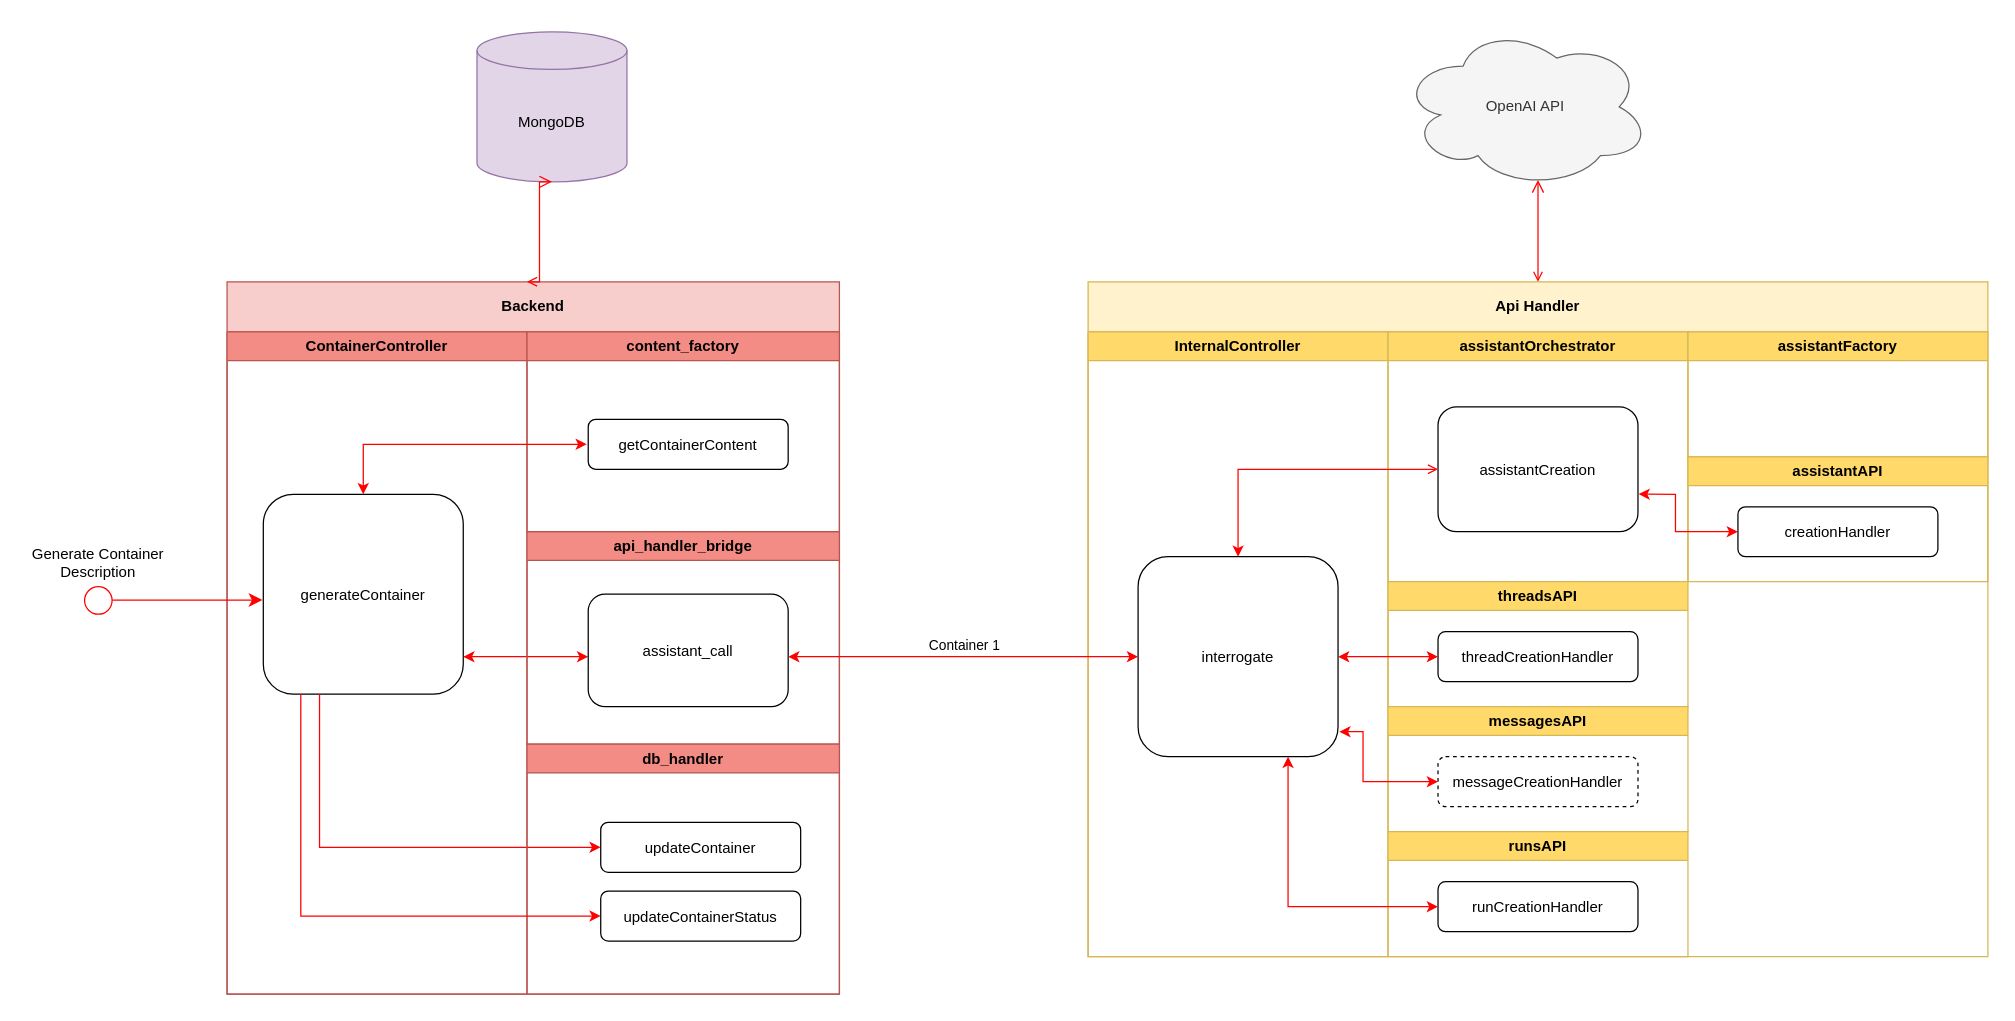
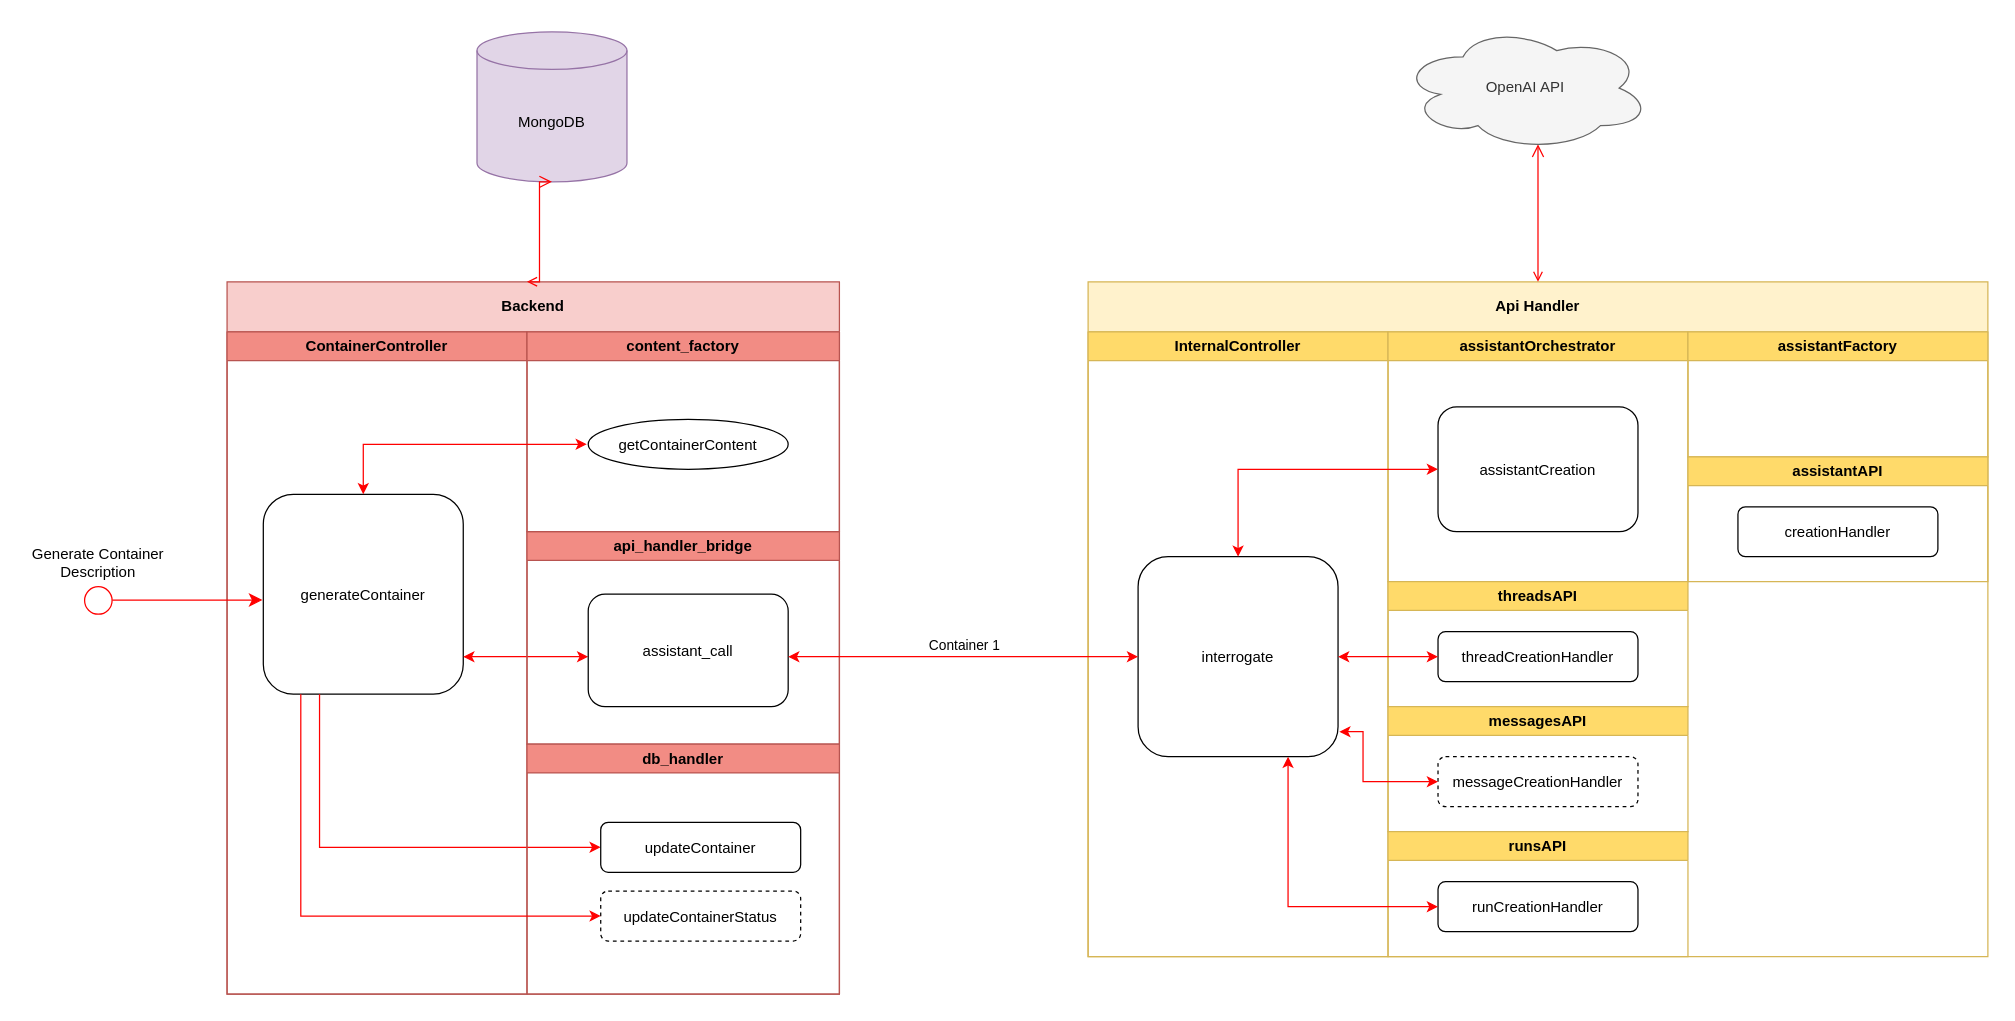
node "OpenAI API": size 250x163 -> 250x125
node "getContainerContent": shape rounded rectangle -> ellipse
edge "assistantCreation" -- "interrogate": arrowhead open -> classic
edge "assistantCreation" -- "creationHandler": removed
node "updateContainerStatus": style solid -> dashed
